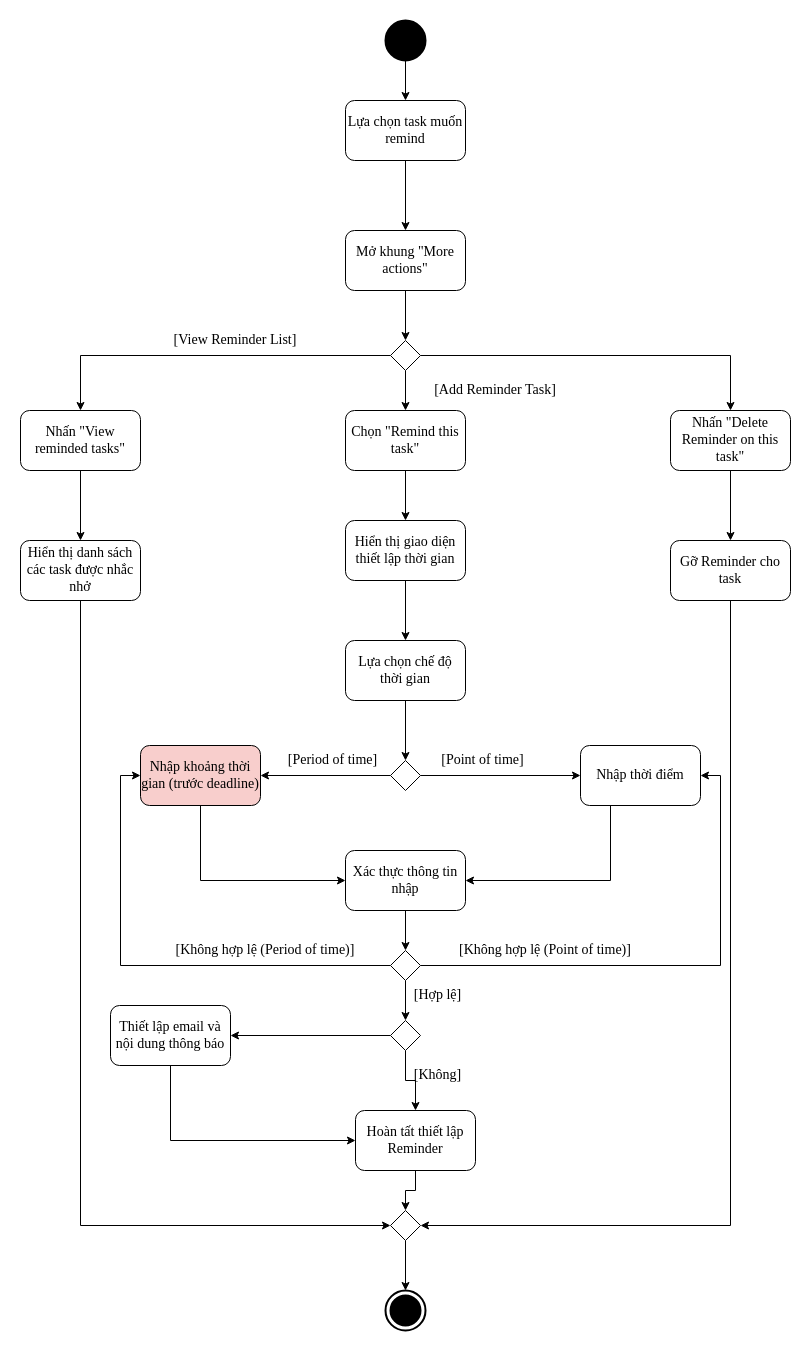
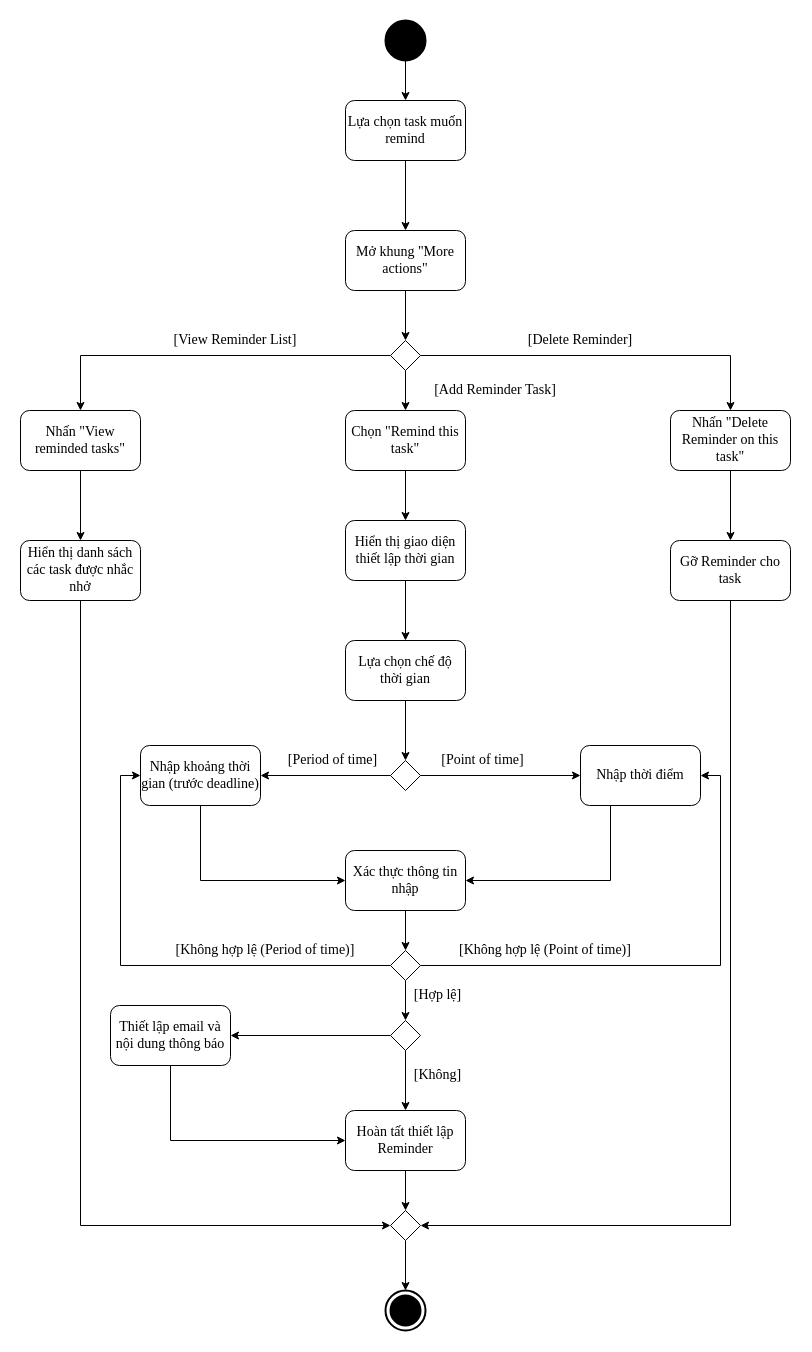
node "[Delete Reminder]": added
node "Nhập khoảng thời gian (trước deadline)": fillcolor #f8cecc -> #ffffff
node "Hoàn tất thiết lập Reminder": moved (416, 1141) -> (406, 1141)
